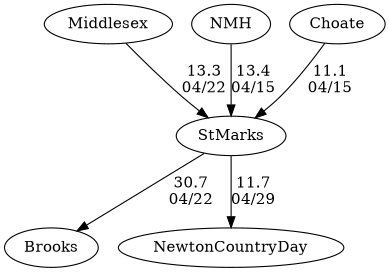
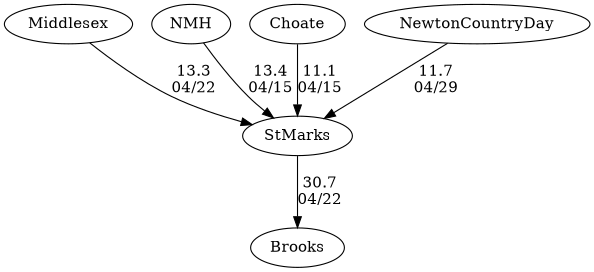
edge "StMarks" -> "NewtonCountryDay": reversed
